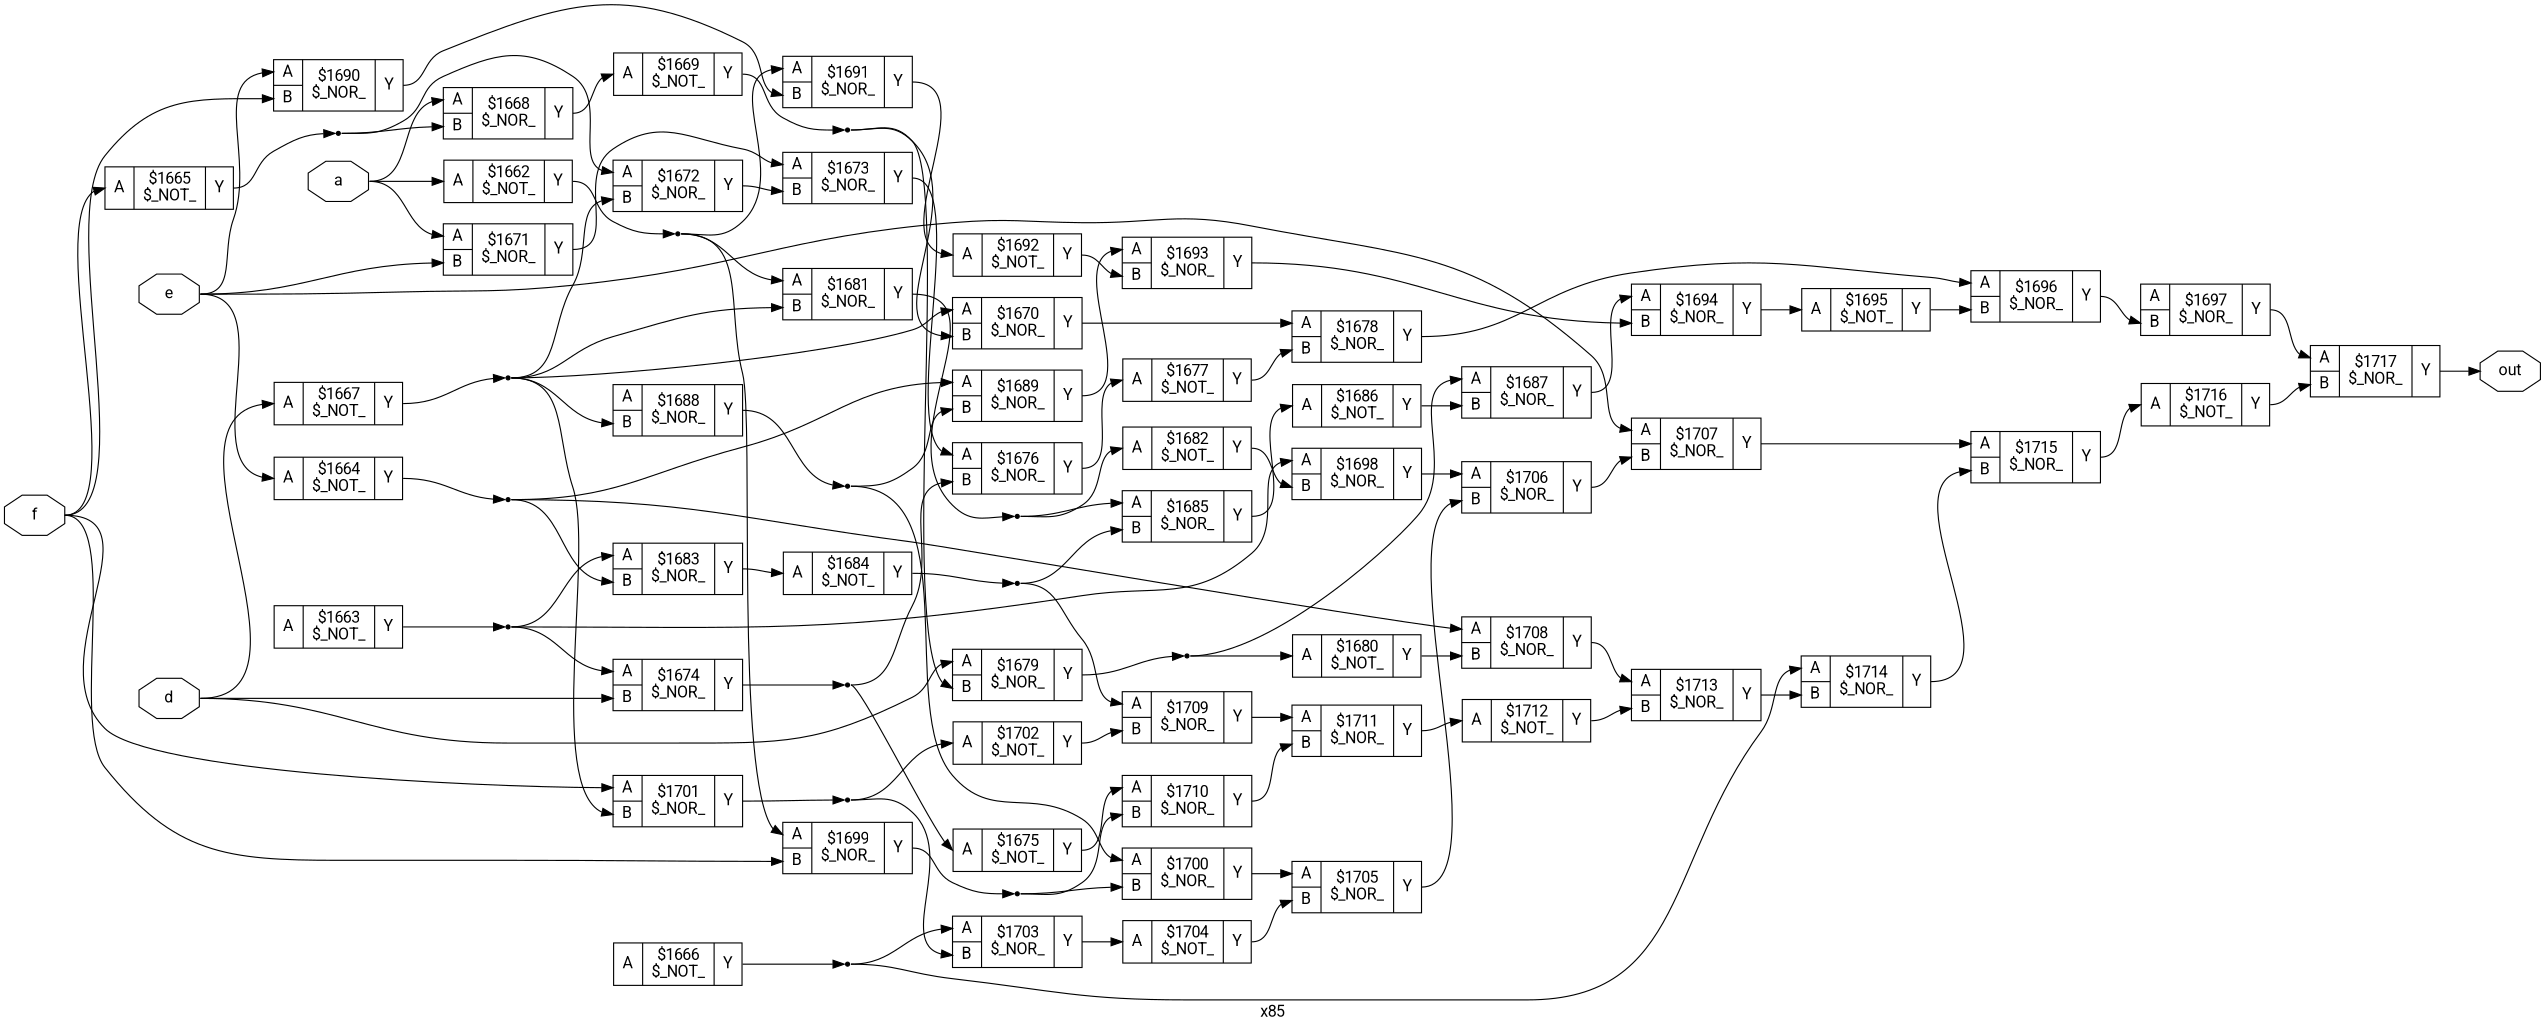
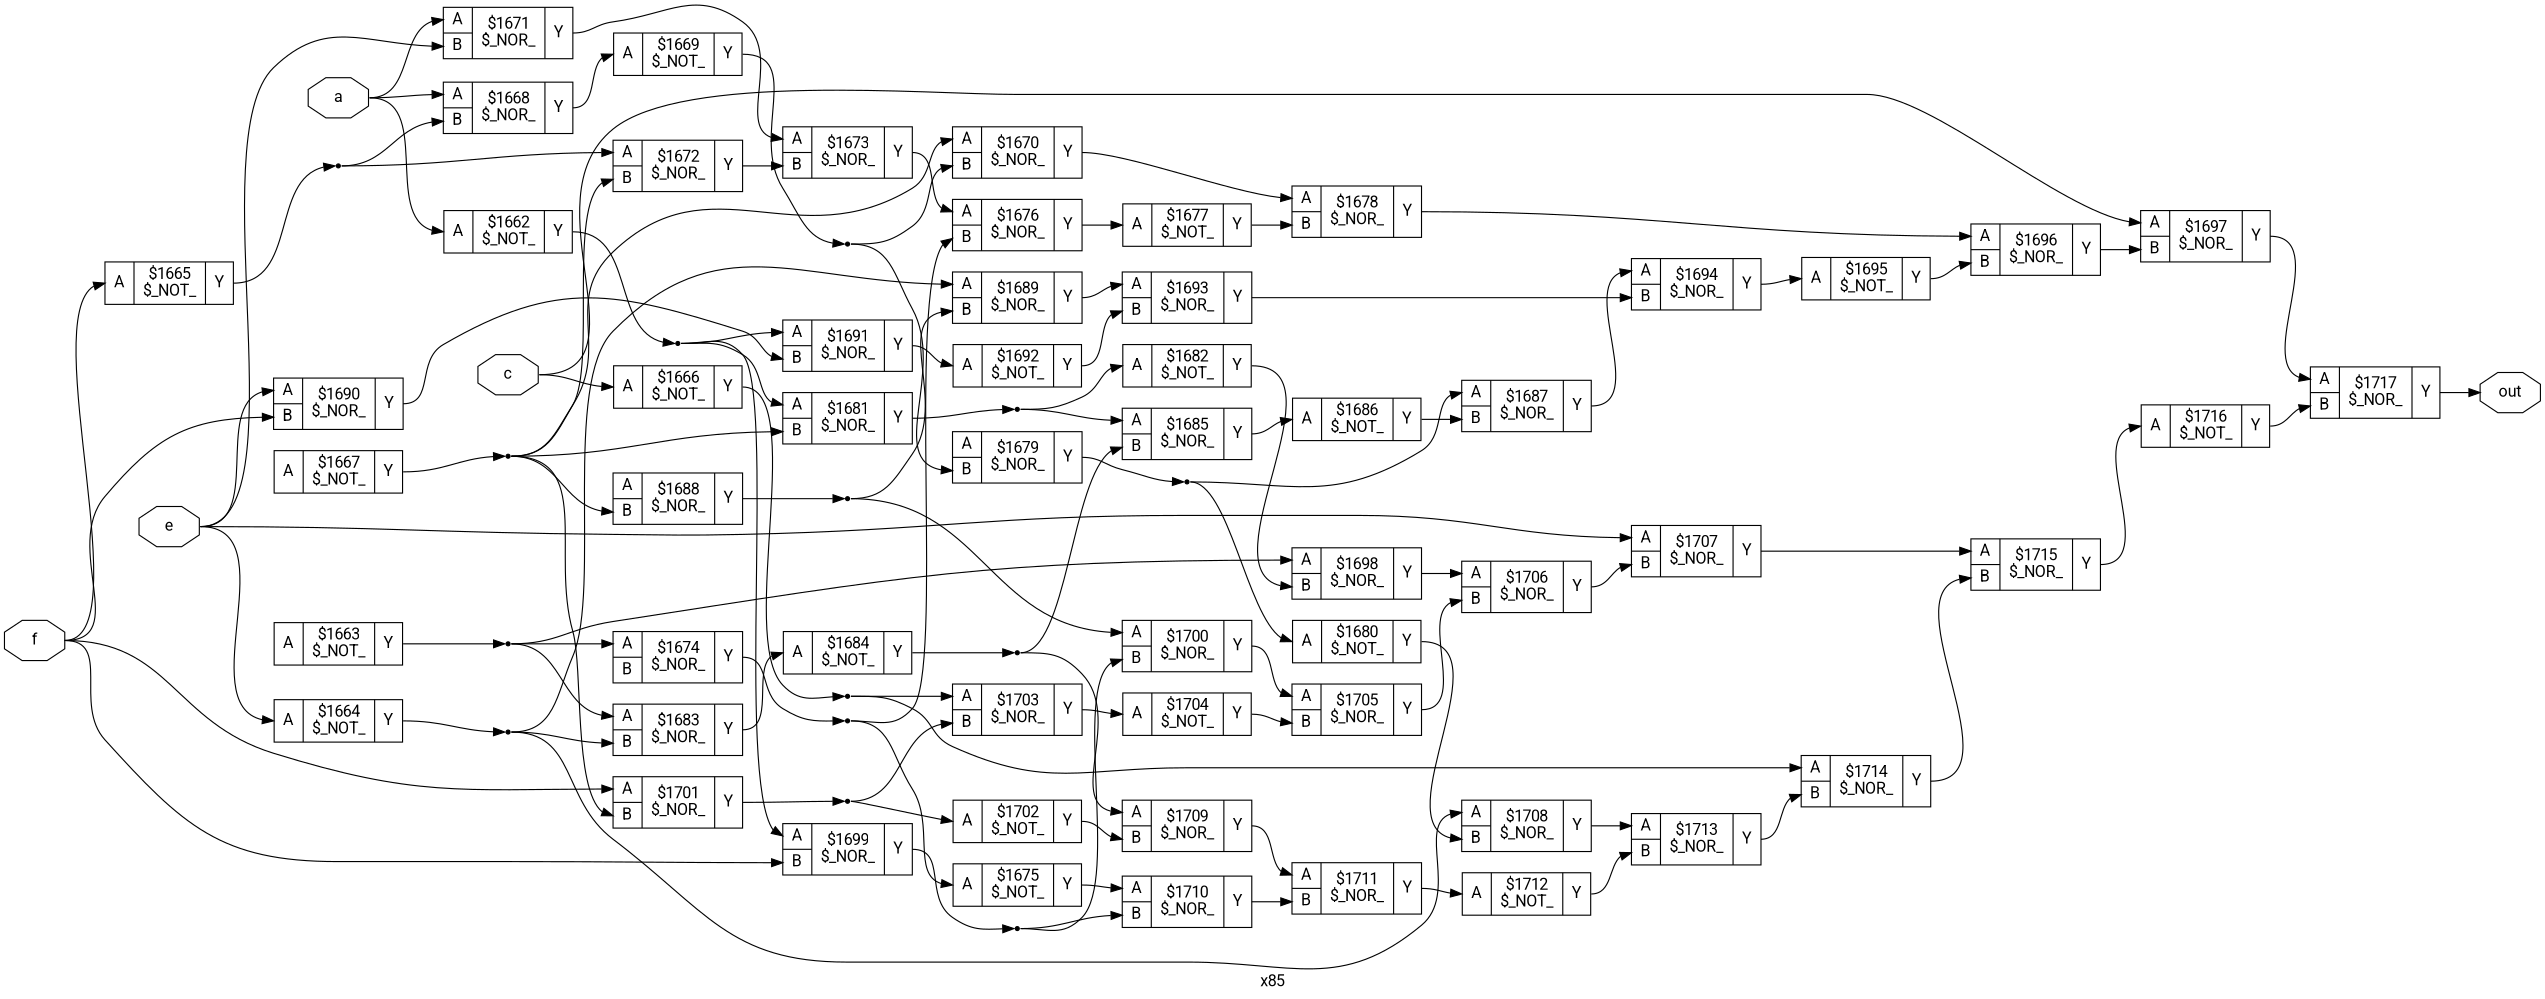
node "c": added
node "d": removed
